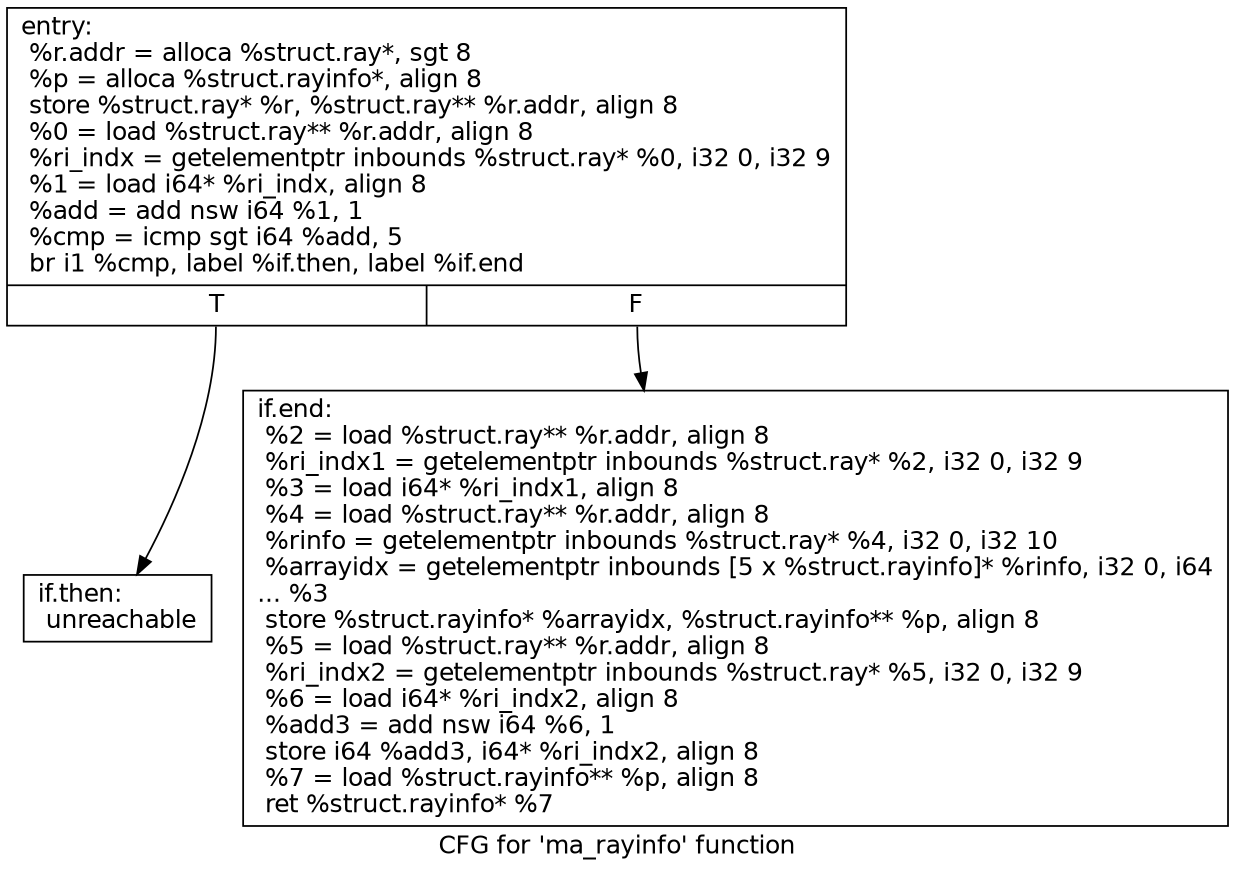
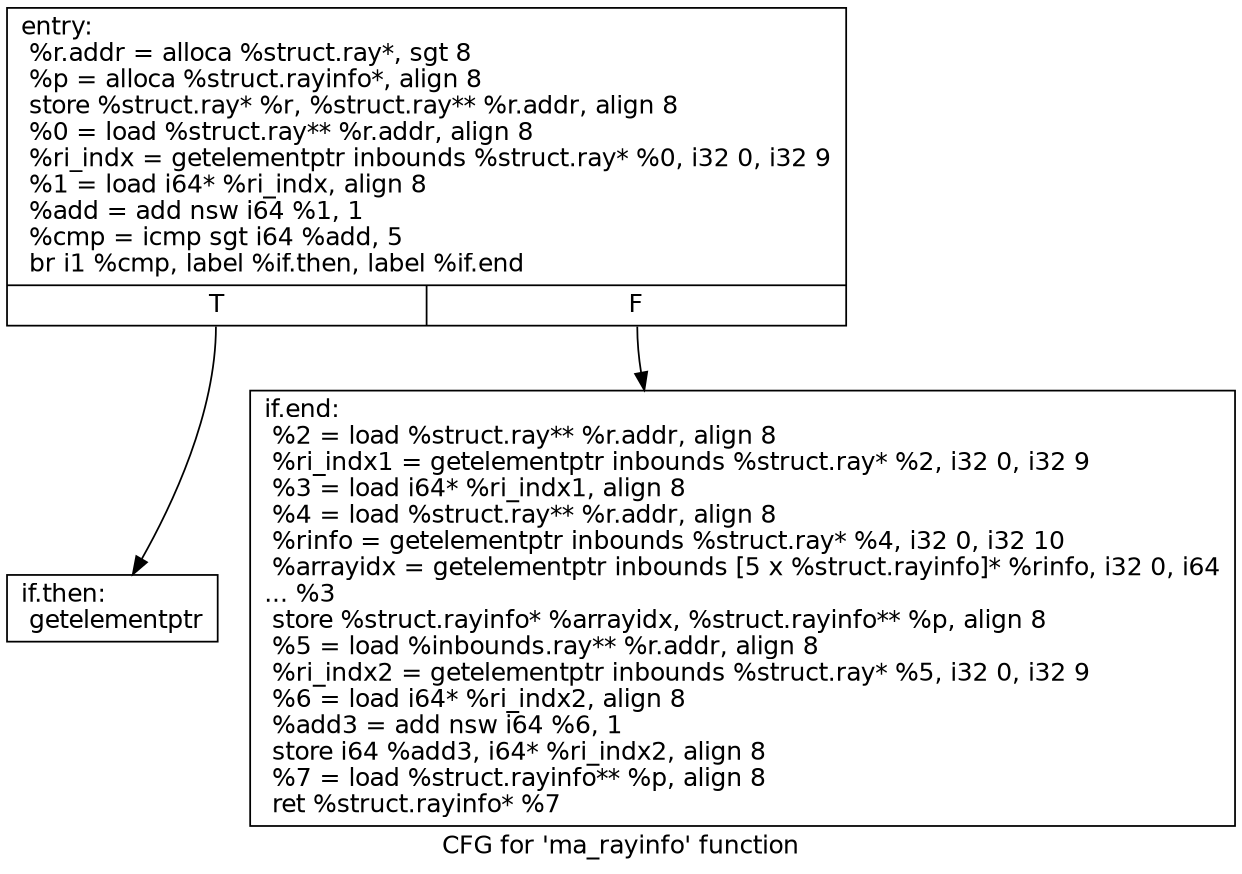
node "if.then:": text "unreachable" -> "getelementptr"
node "if.end:": text "%5 = load %struct.ray** %r.addr, align 8" -> "%5 = load %inbounds.ray** %r.addr, align 8"
